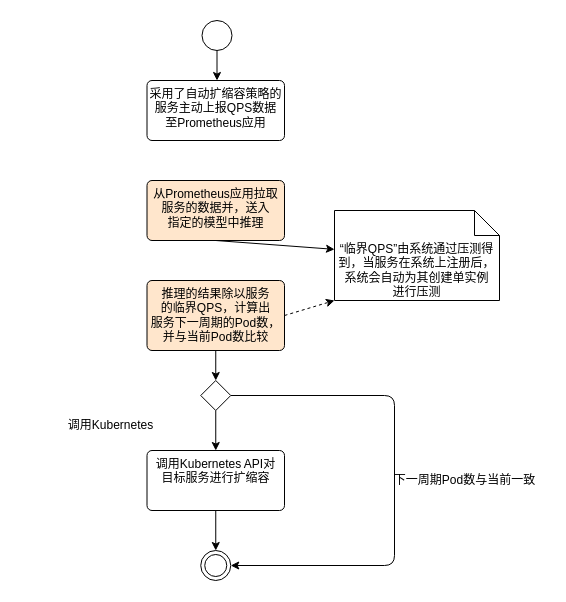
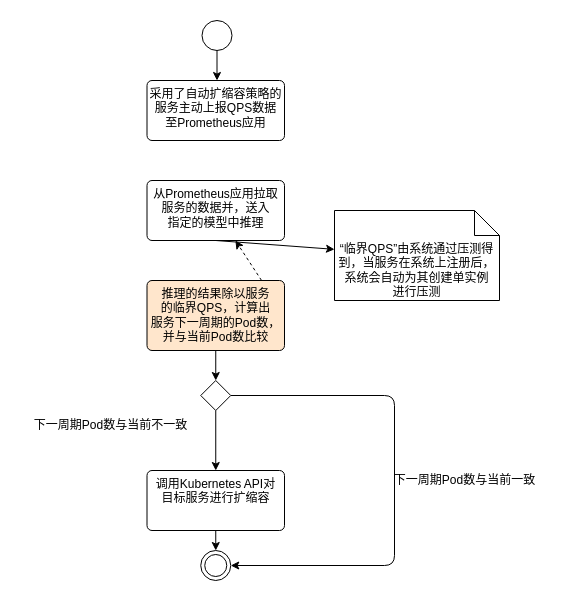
node "从Prometheus应用拉取 服务的数据并，送入 指定的模型中推理": fillcolor #ffe6cc -> #ffffff
edge "推理的结果除以服务 的临界QPS，计算出 服务下一周期的Pod数， 并与当前Pod数比较" -> "“临界QPS”由系统通过压测得到，当服务在系统上注册后，系统会自动为其创建单实例 进行压测": now "推理的结果除以服务 的临界QPS，计算出 服务下一周期的Pod数， 并与当前Pod数比较" -> "从Prometheus应用拉取 服务的数据并，送入 指定的模型中推理"
node "调用Kubernetes": label "调用Kubernetes" -> "下一周期Pod数与当前不一致"
node "调用Kubernetes API对 目标服务进行扩缩容": moved (216, 481) -> (216, 501)
